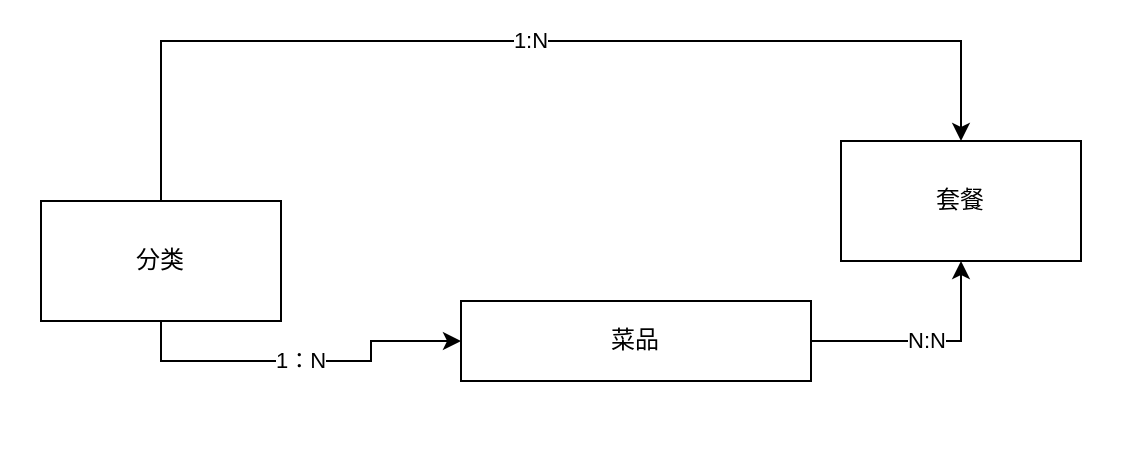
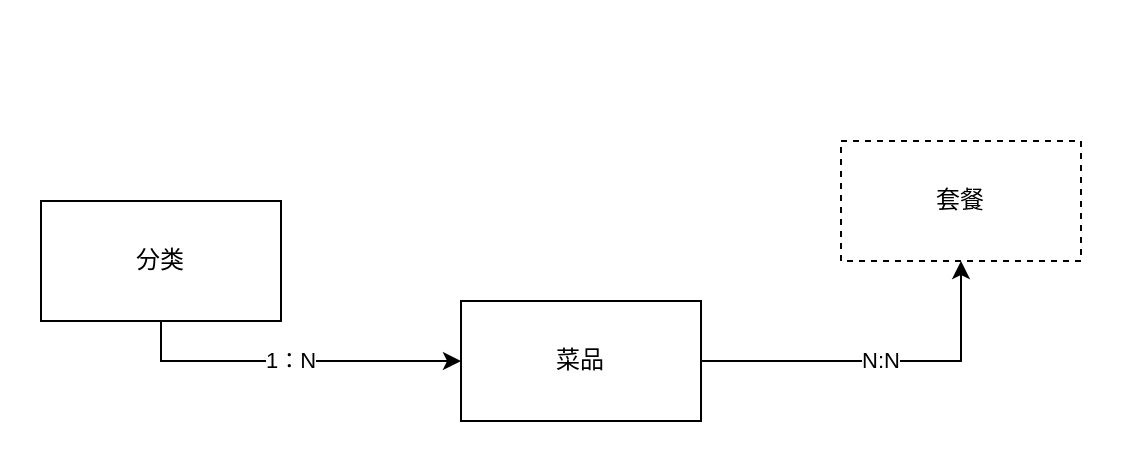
edge "分类" -> "套餐": removed, label "1:N"
node "套餐": style solid -> dashed
node "菜品": size 350x80 -> 240x120
